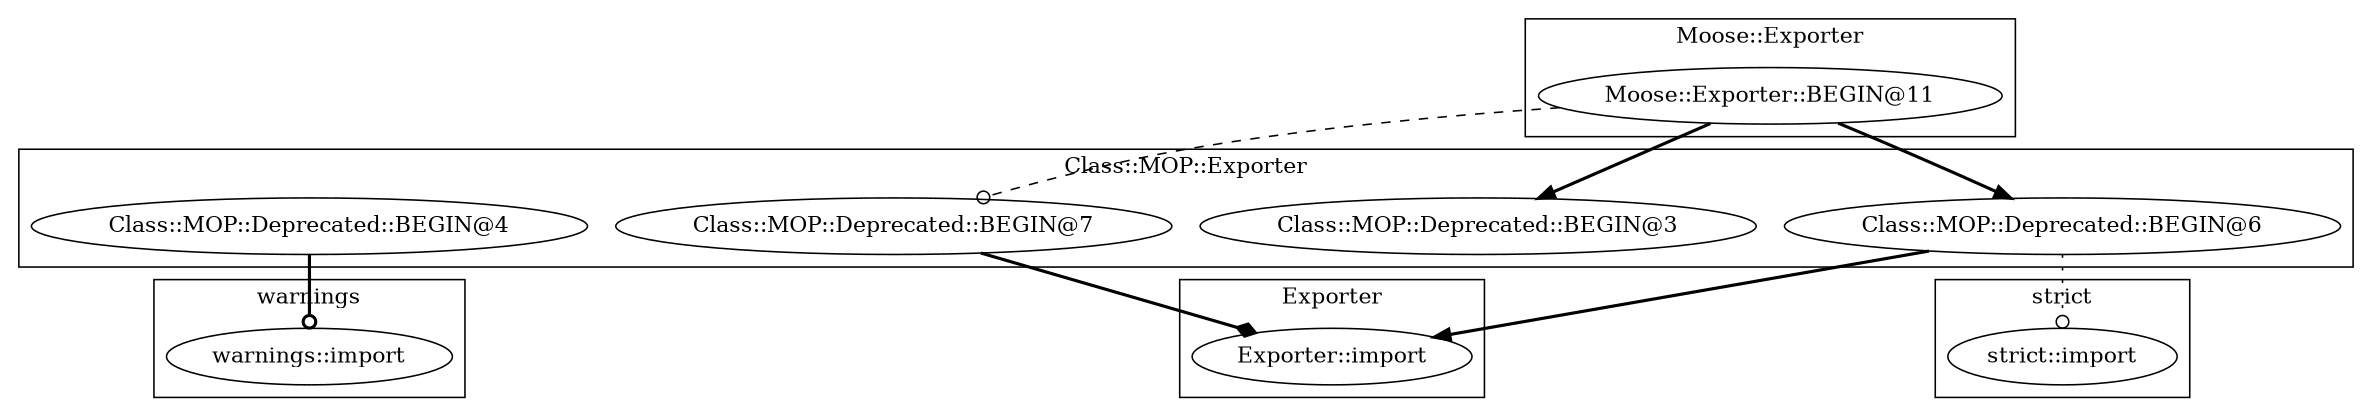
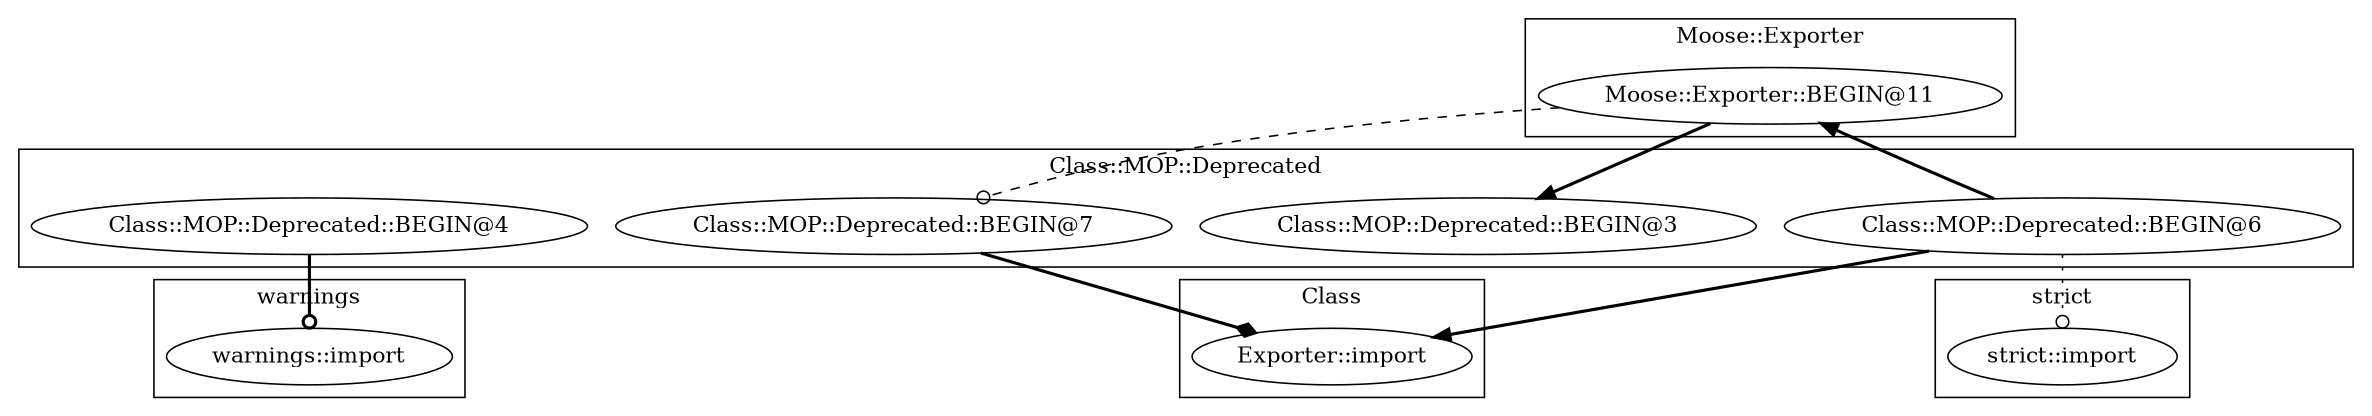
edge "Moose::Exporter::BEGIN@11" -> "Class::MOP::Deprecated::BEGIN@6": reversed
cluster "Class::MOP::Exporter": label "Class::MOP::Exporter" -> "Class::MOP::Deprecated"
cluster "Exporter": label "Exporter" -> "Class"
